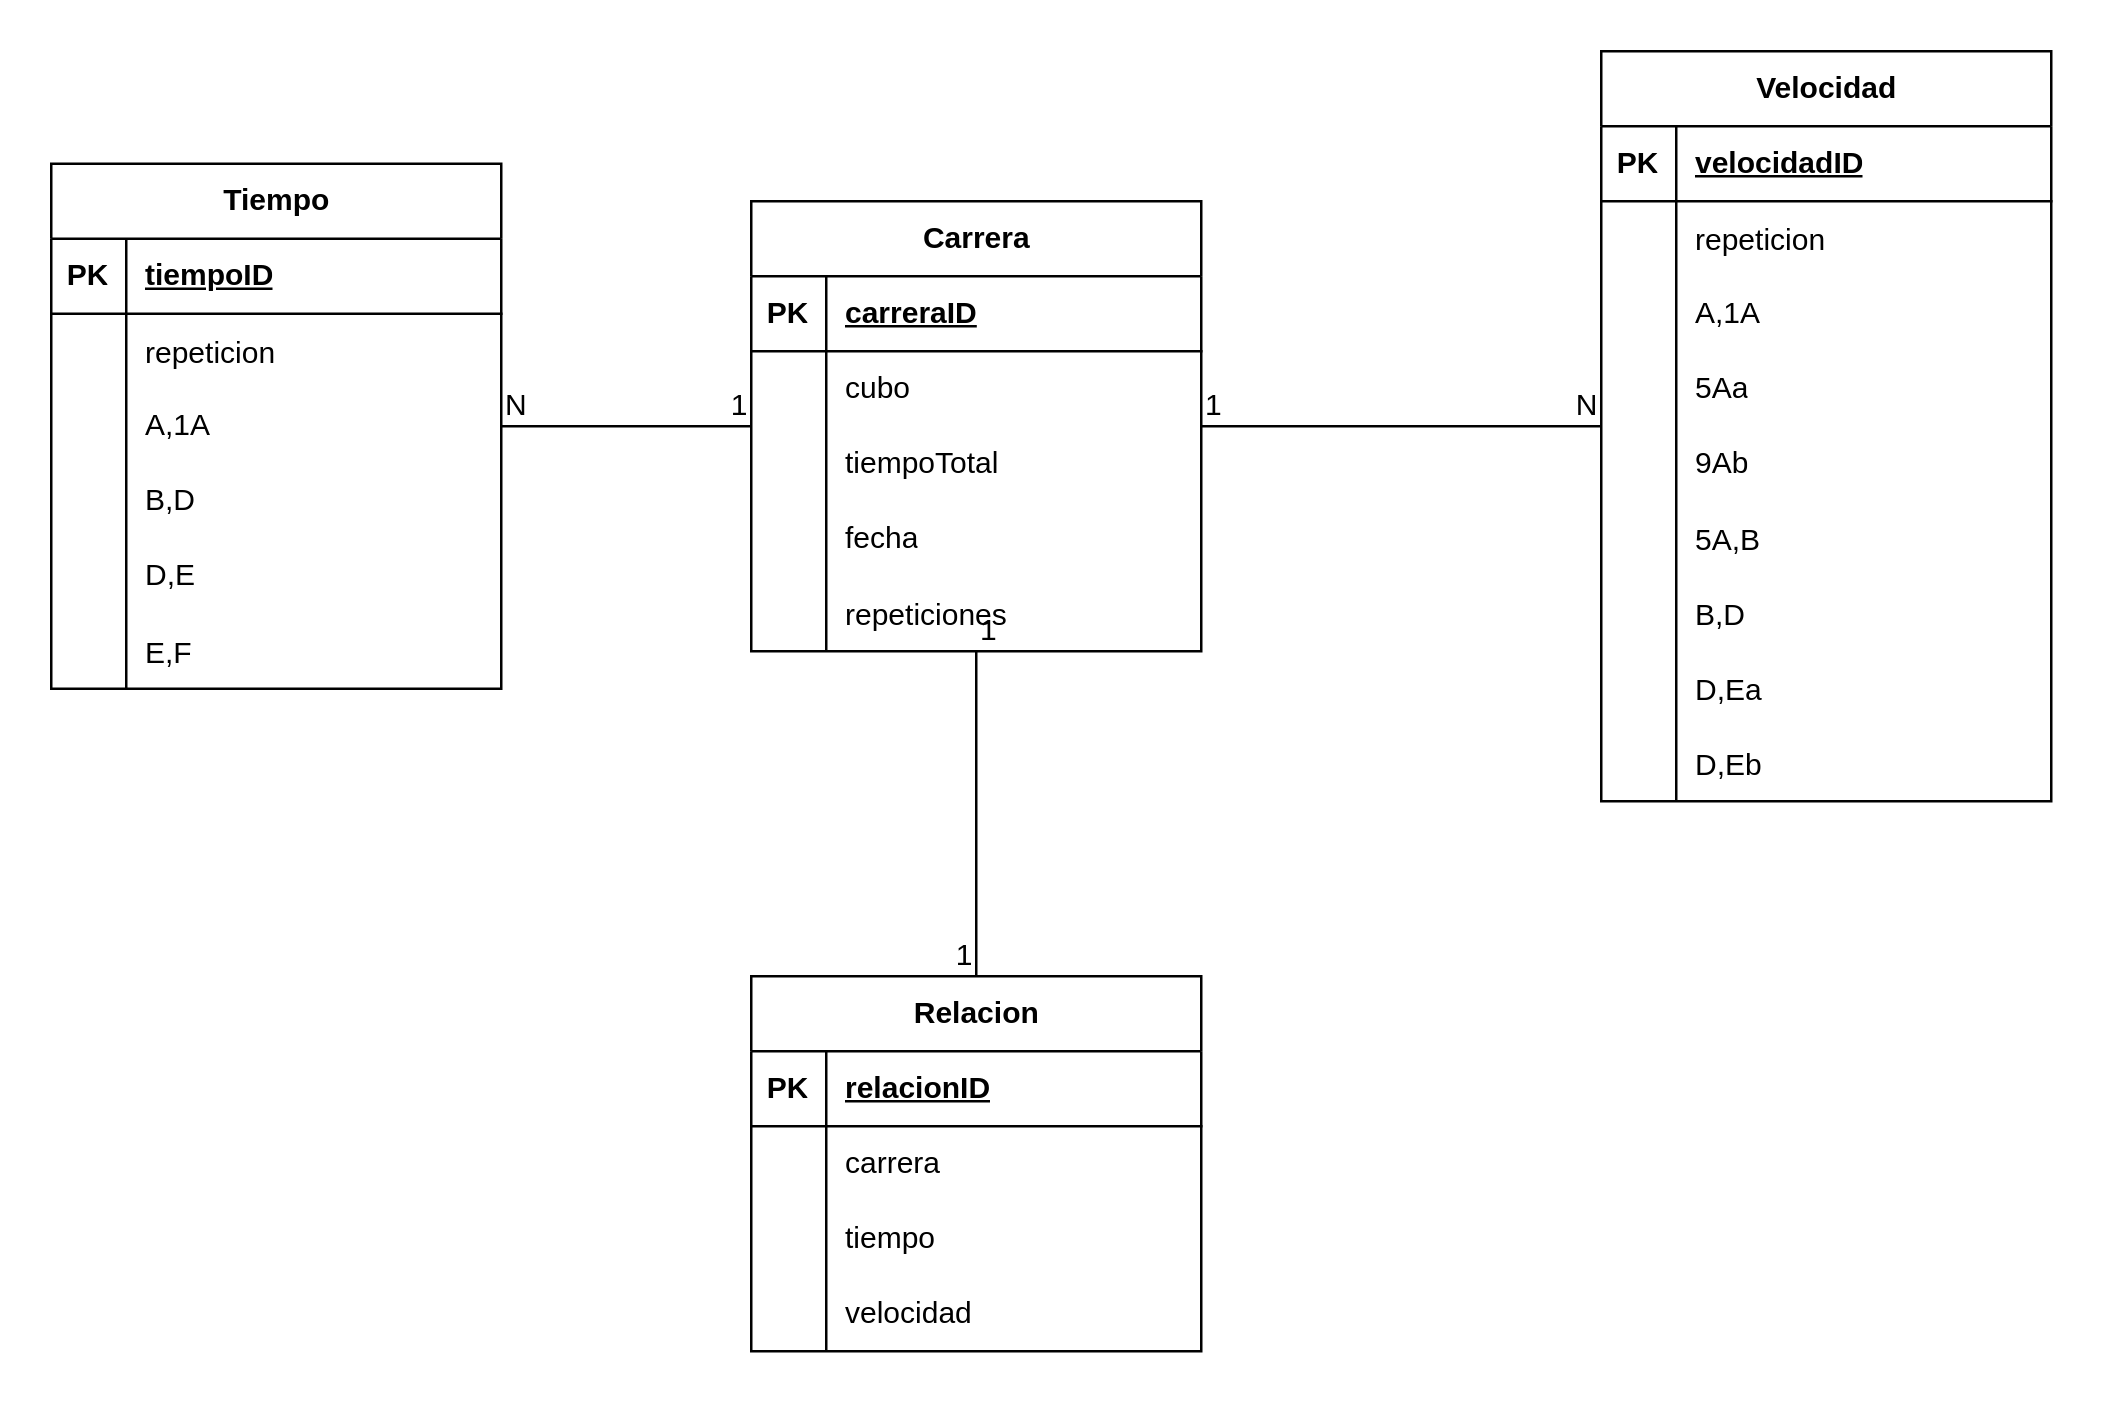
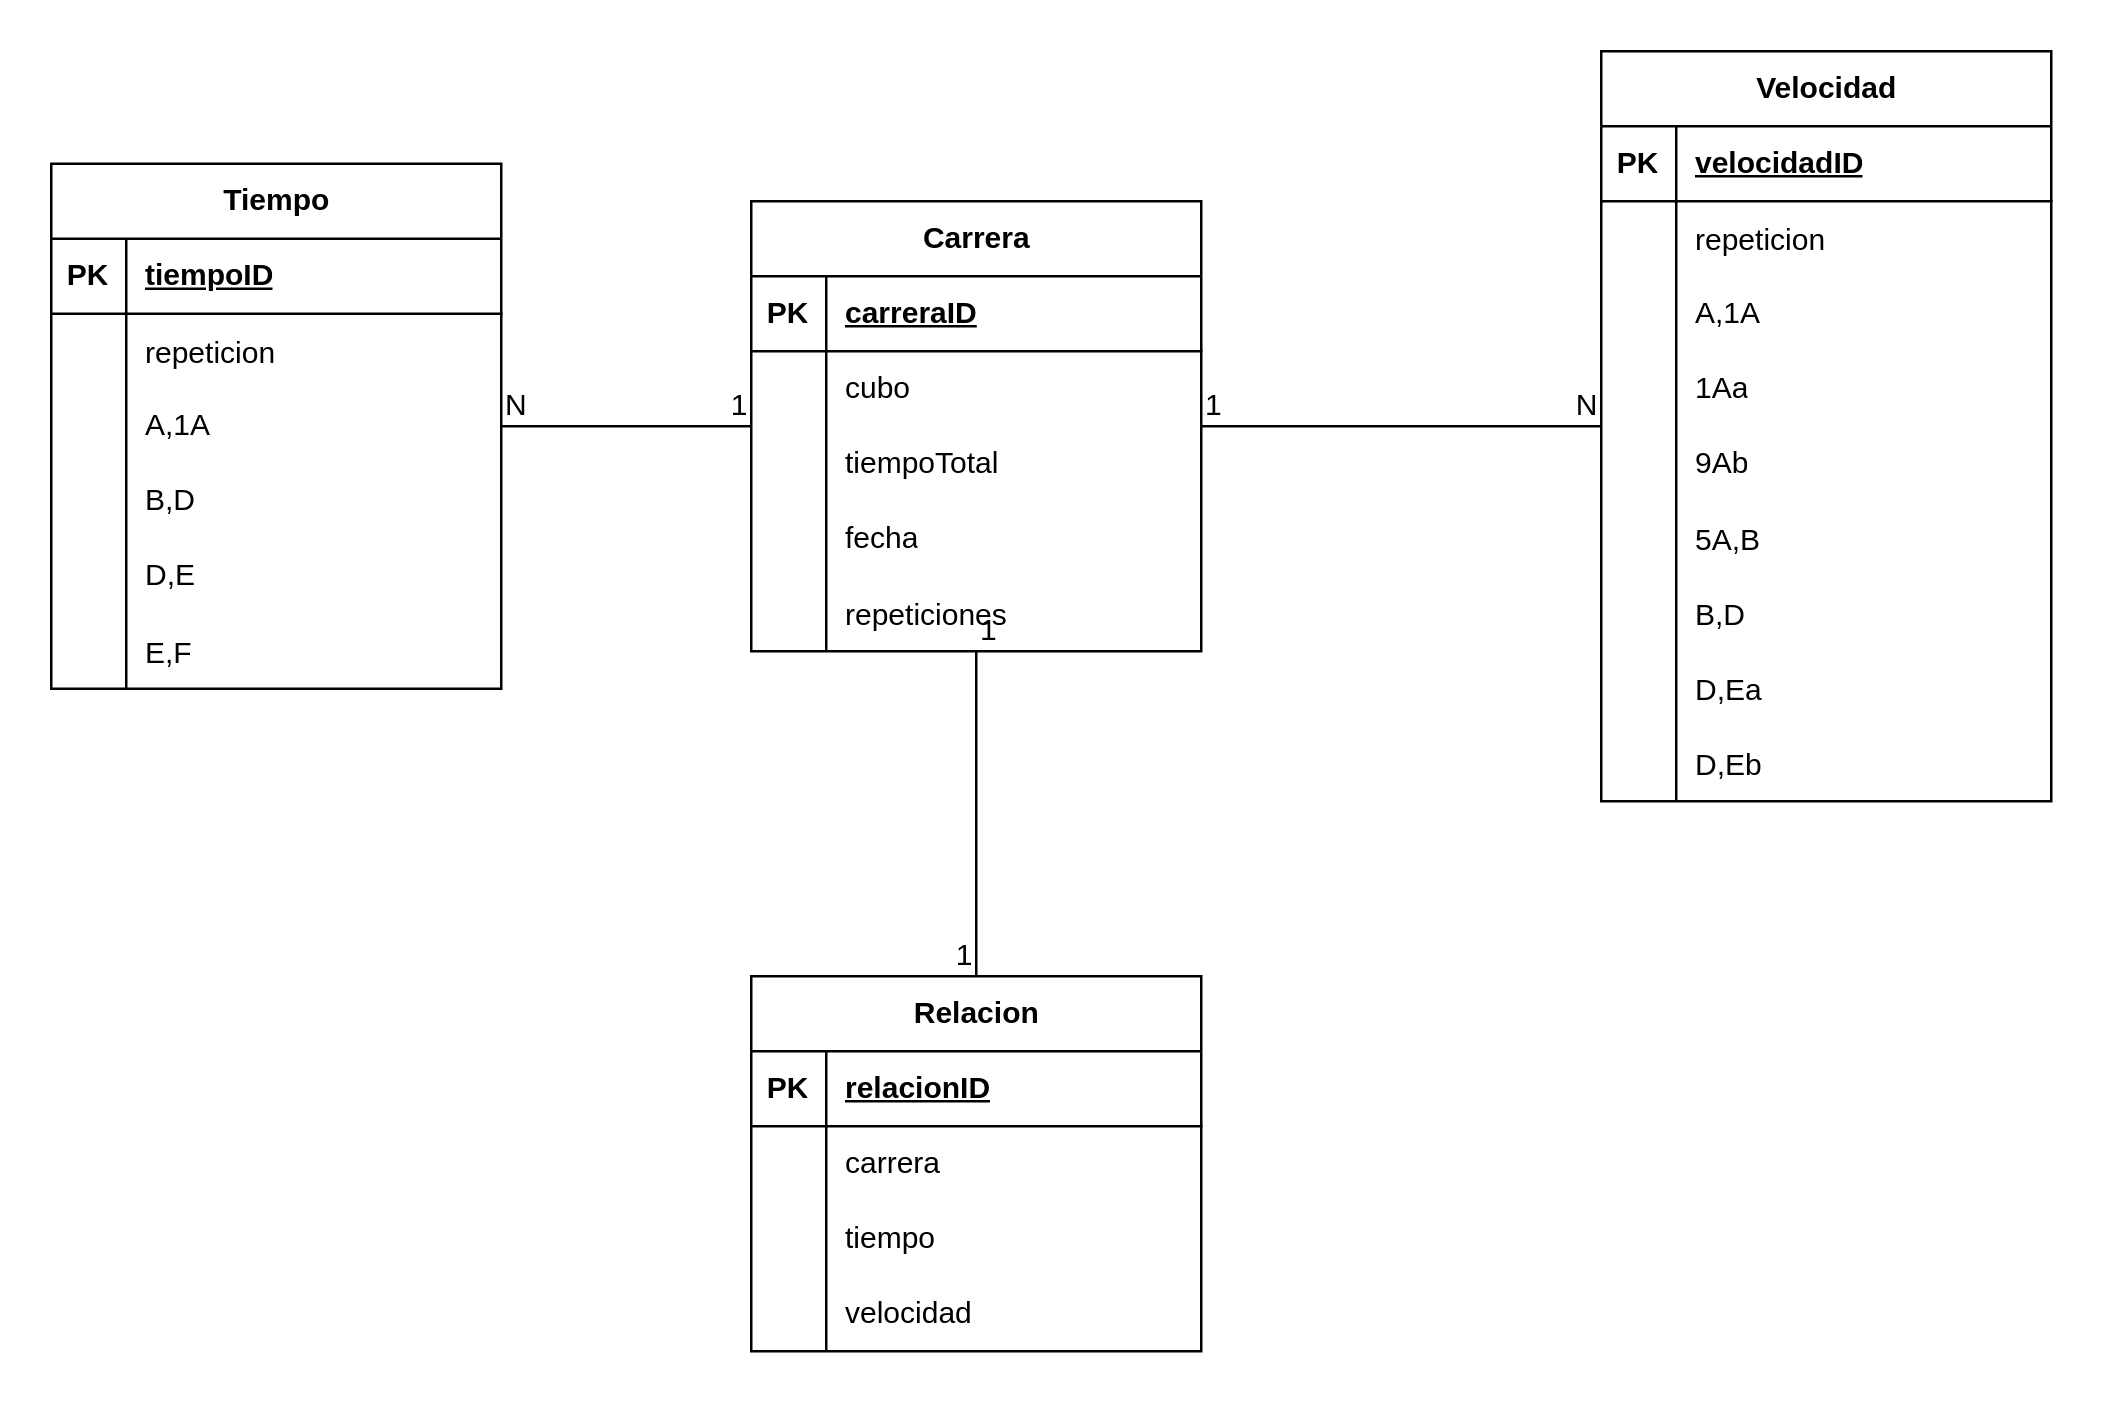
node "5Aa": label "5Aa" -> "1Aa"
